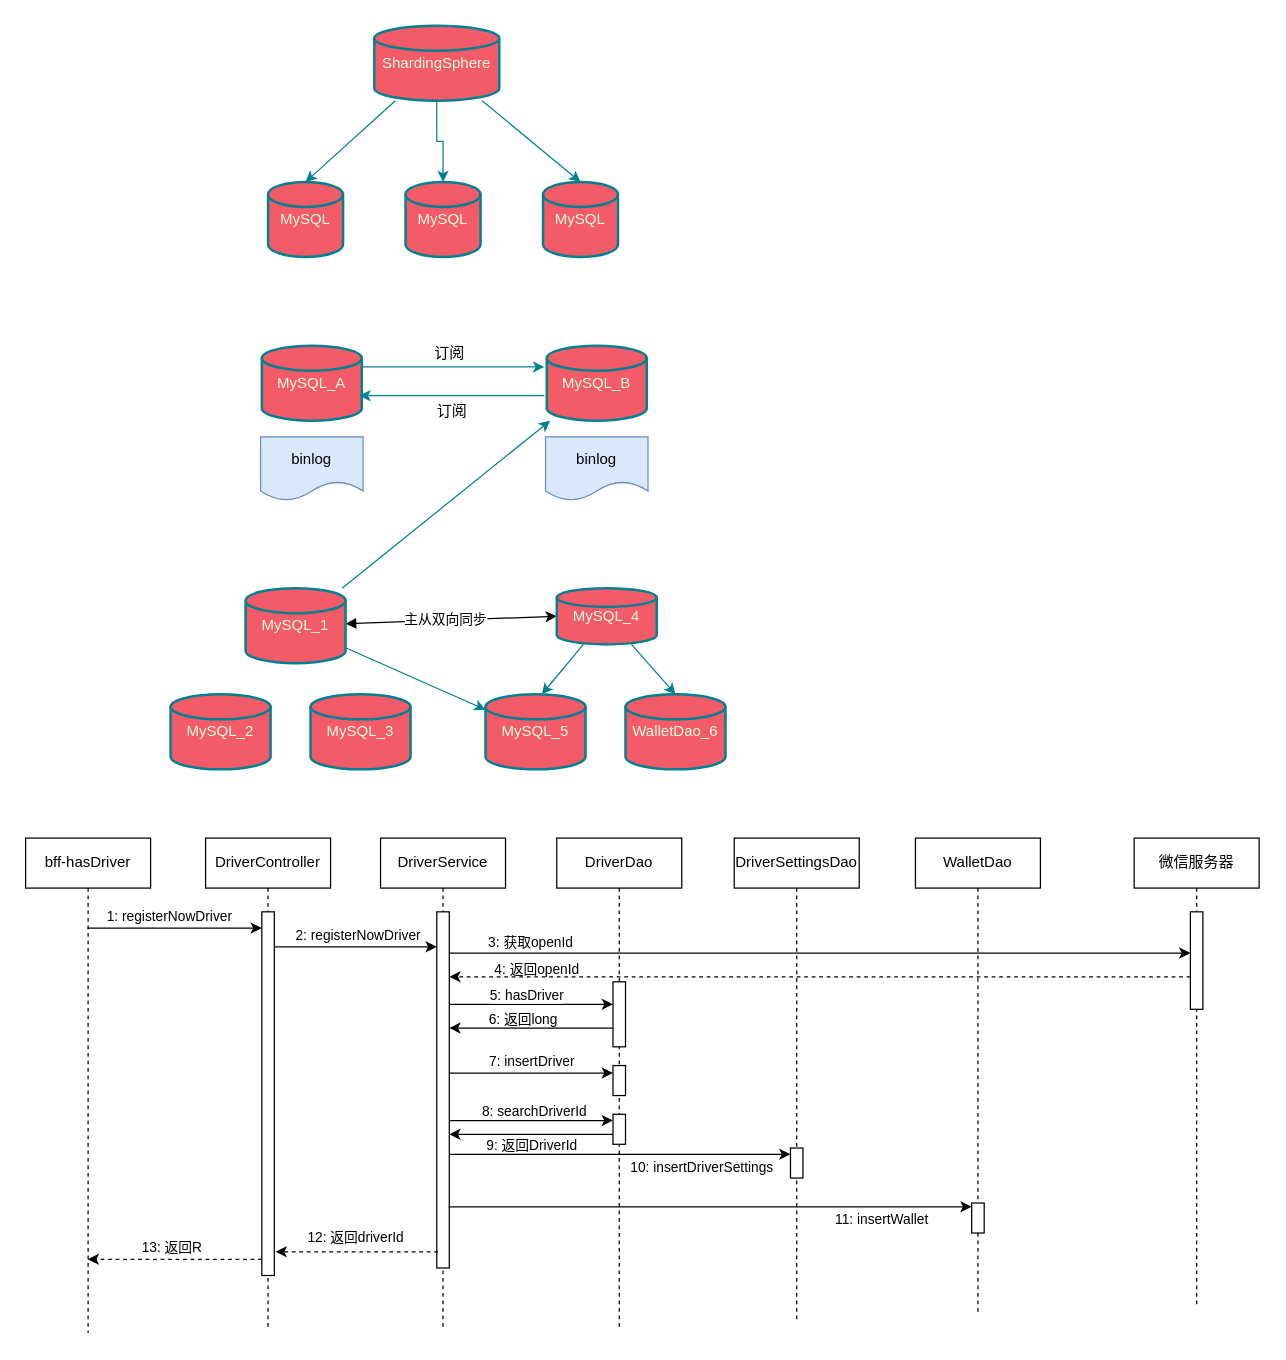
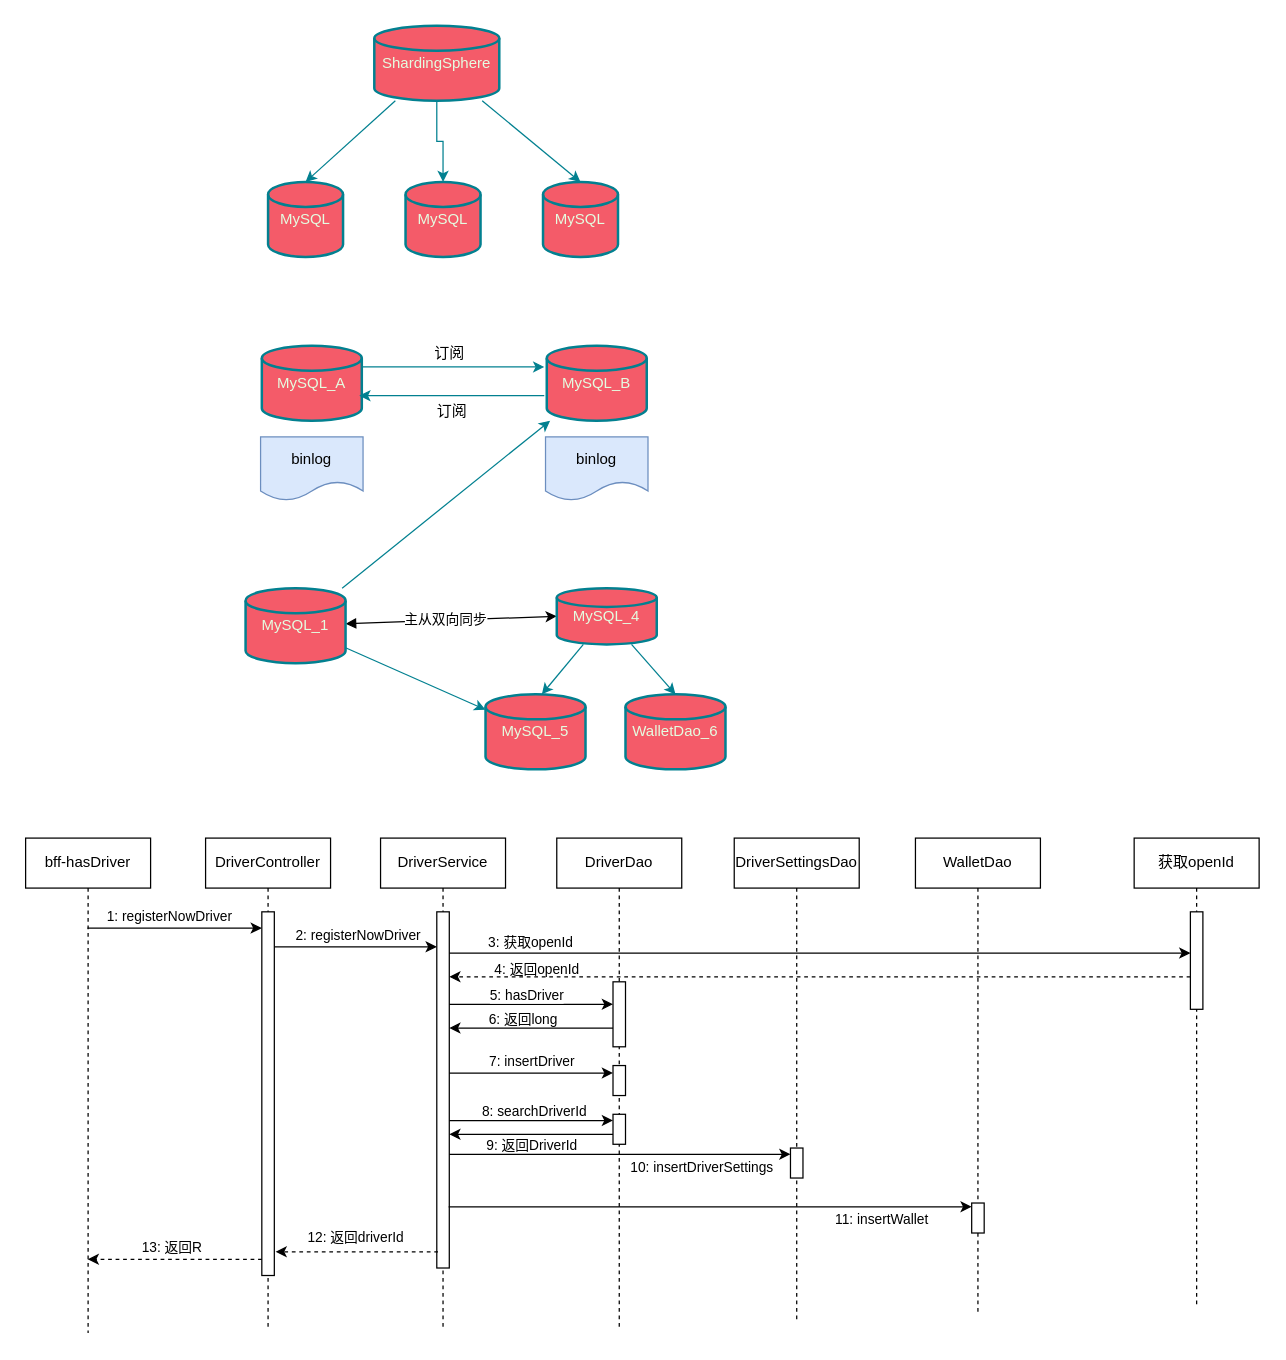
node "MySQL_2": removed
node "MySQL_3": removed
node "微信服务器": label "微信服务器" -> "获取openId"
